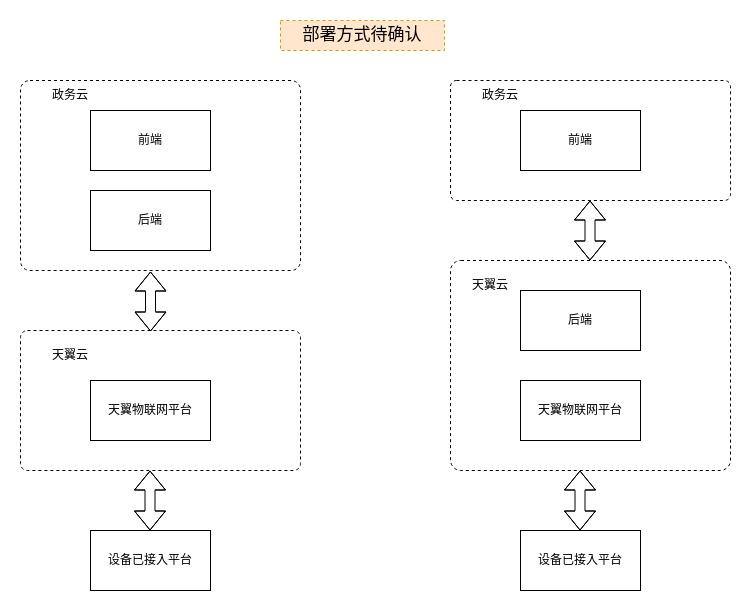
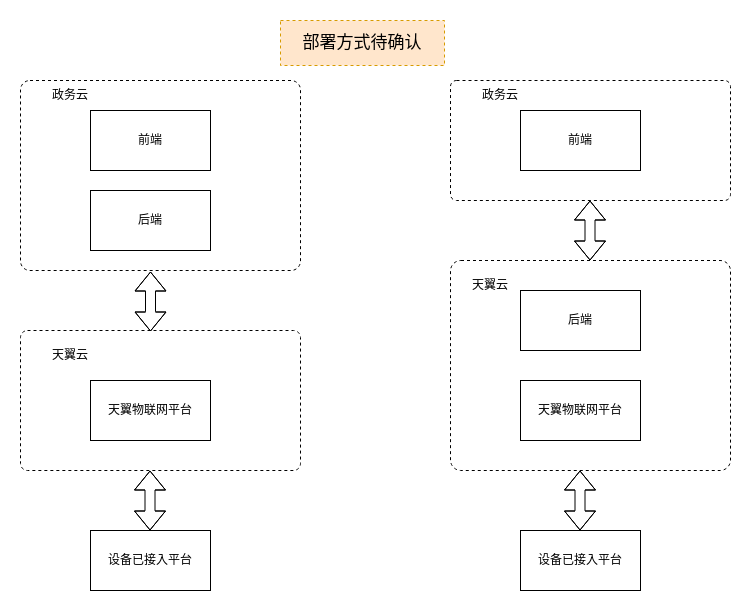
node "部署方式待确认": size 164x30 -> 164x45
